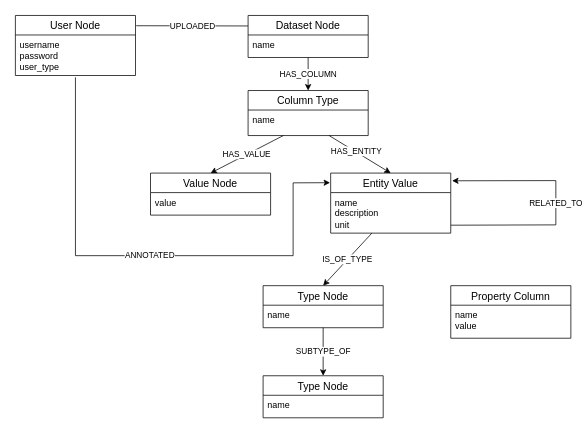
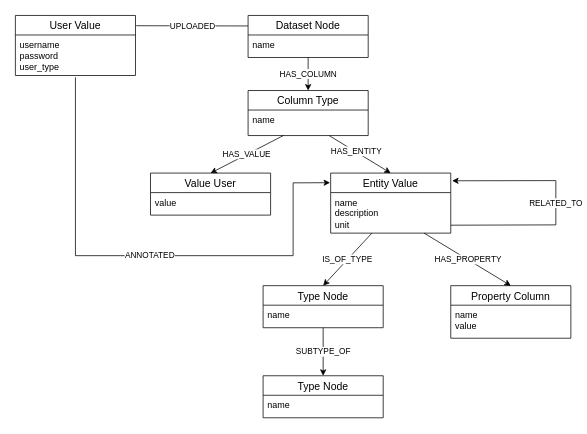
node "User Node": label "User Node" -> "User Value"
node "Value Node": label "Value Node" -> "Value User"
edge "name description unit" -> "Property Column": added, label "HAS_PROPERTY"
